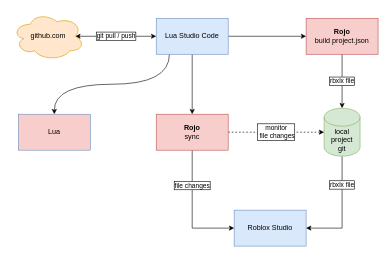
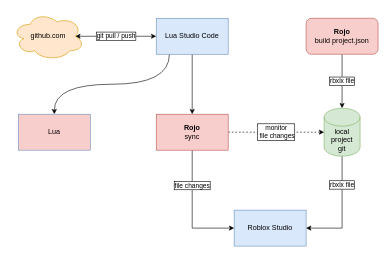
edge "Lua Studio Code" -> "Rojo build project.json": removed
node "Rojo build project.json": shape rectangle -> rounded rectangle
